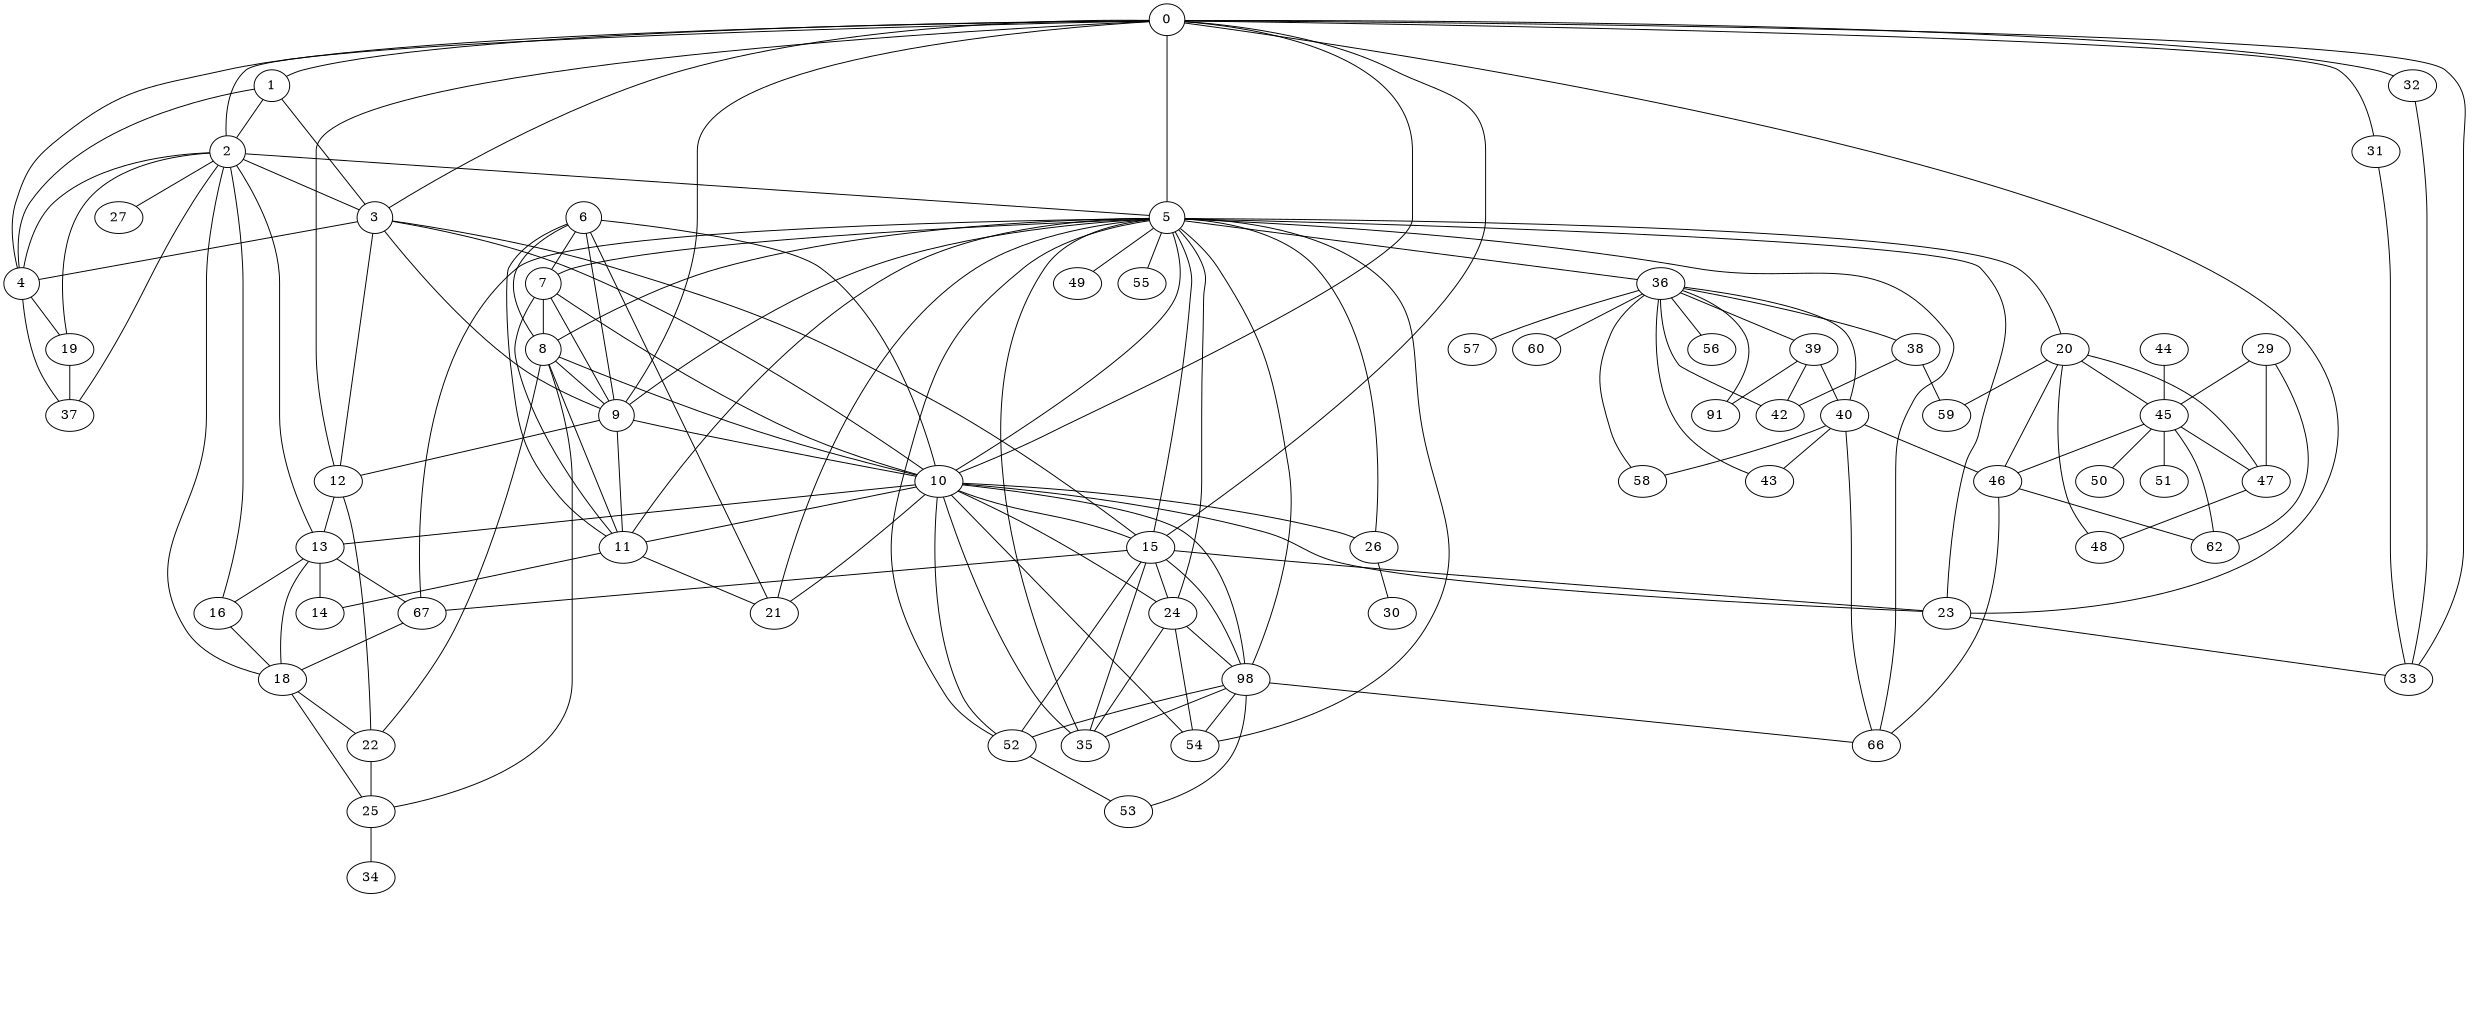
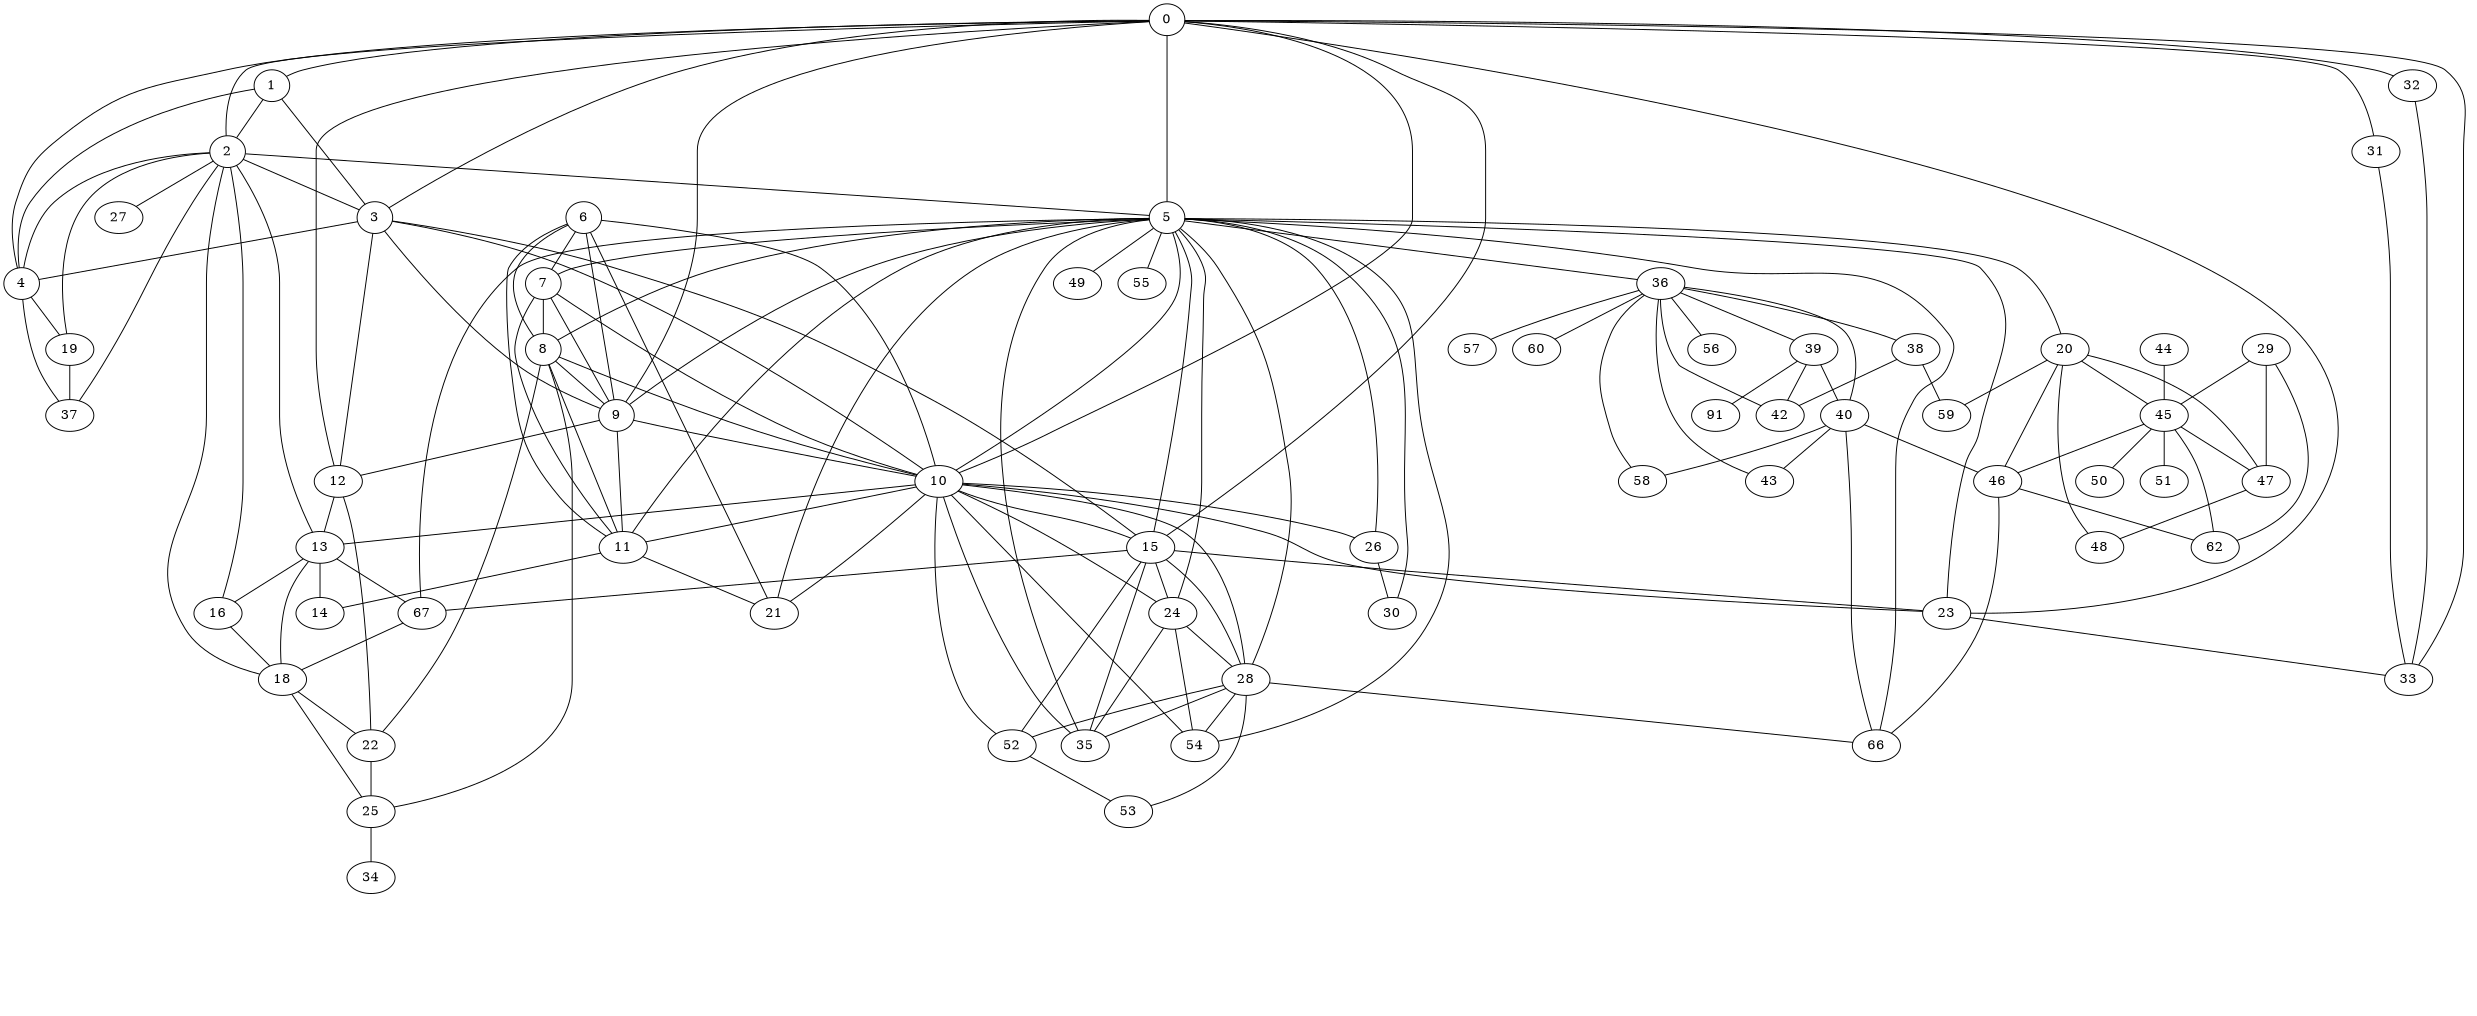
edge "36" -- "91": removed
edge "5" -- "52": now "5" -- "30"
node "98": label "98" -> "28"
